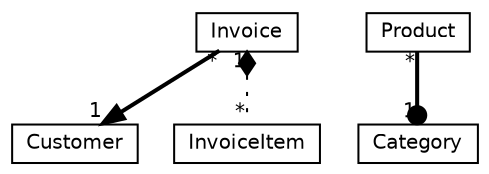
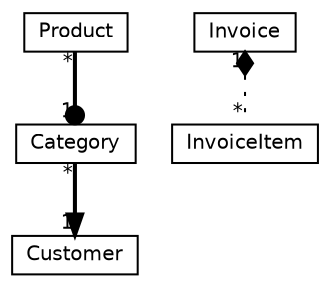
edge "Invoice" -> "Customer": now "Category" -> "Customer"
